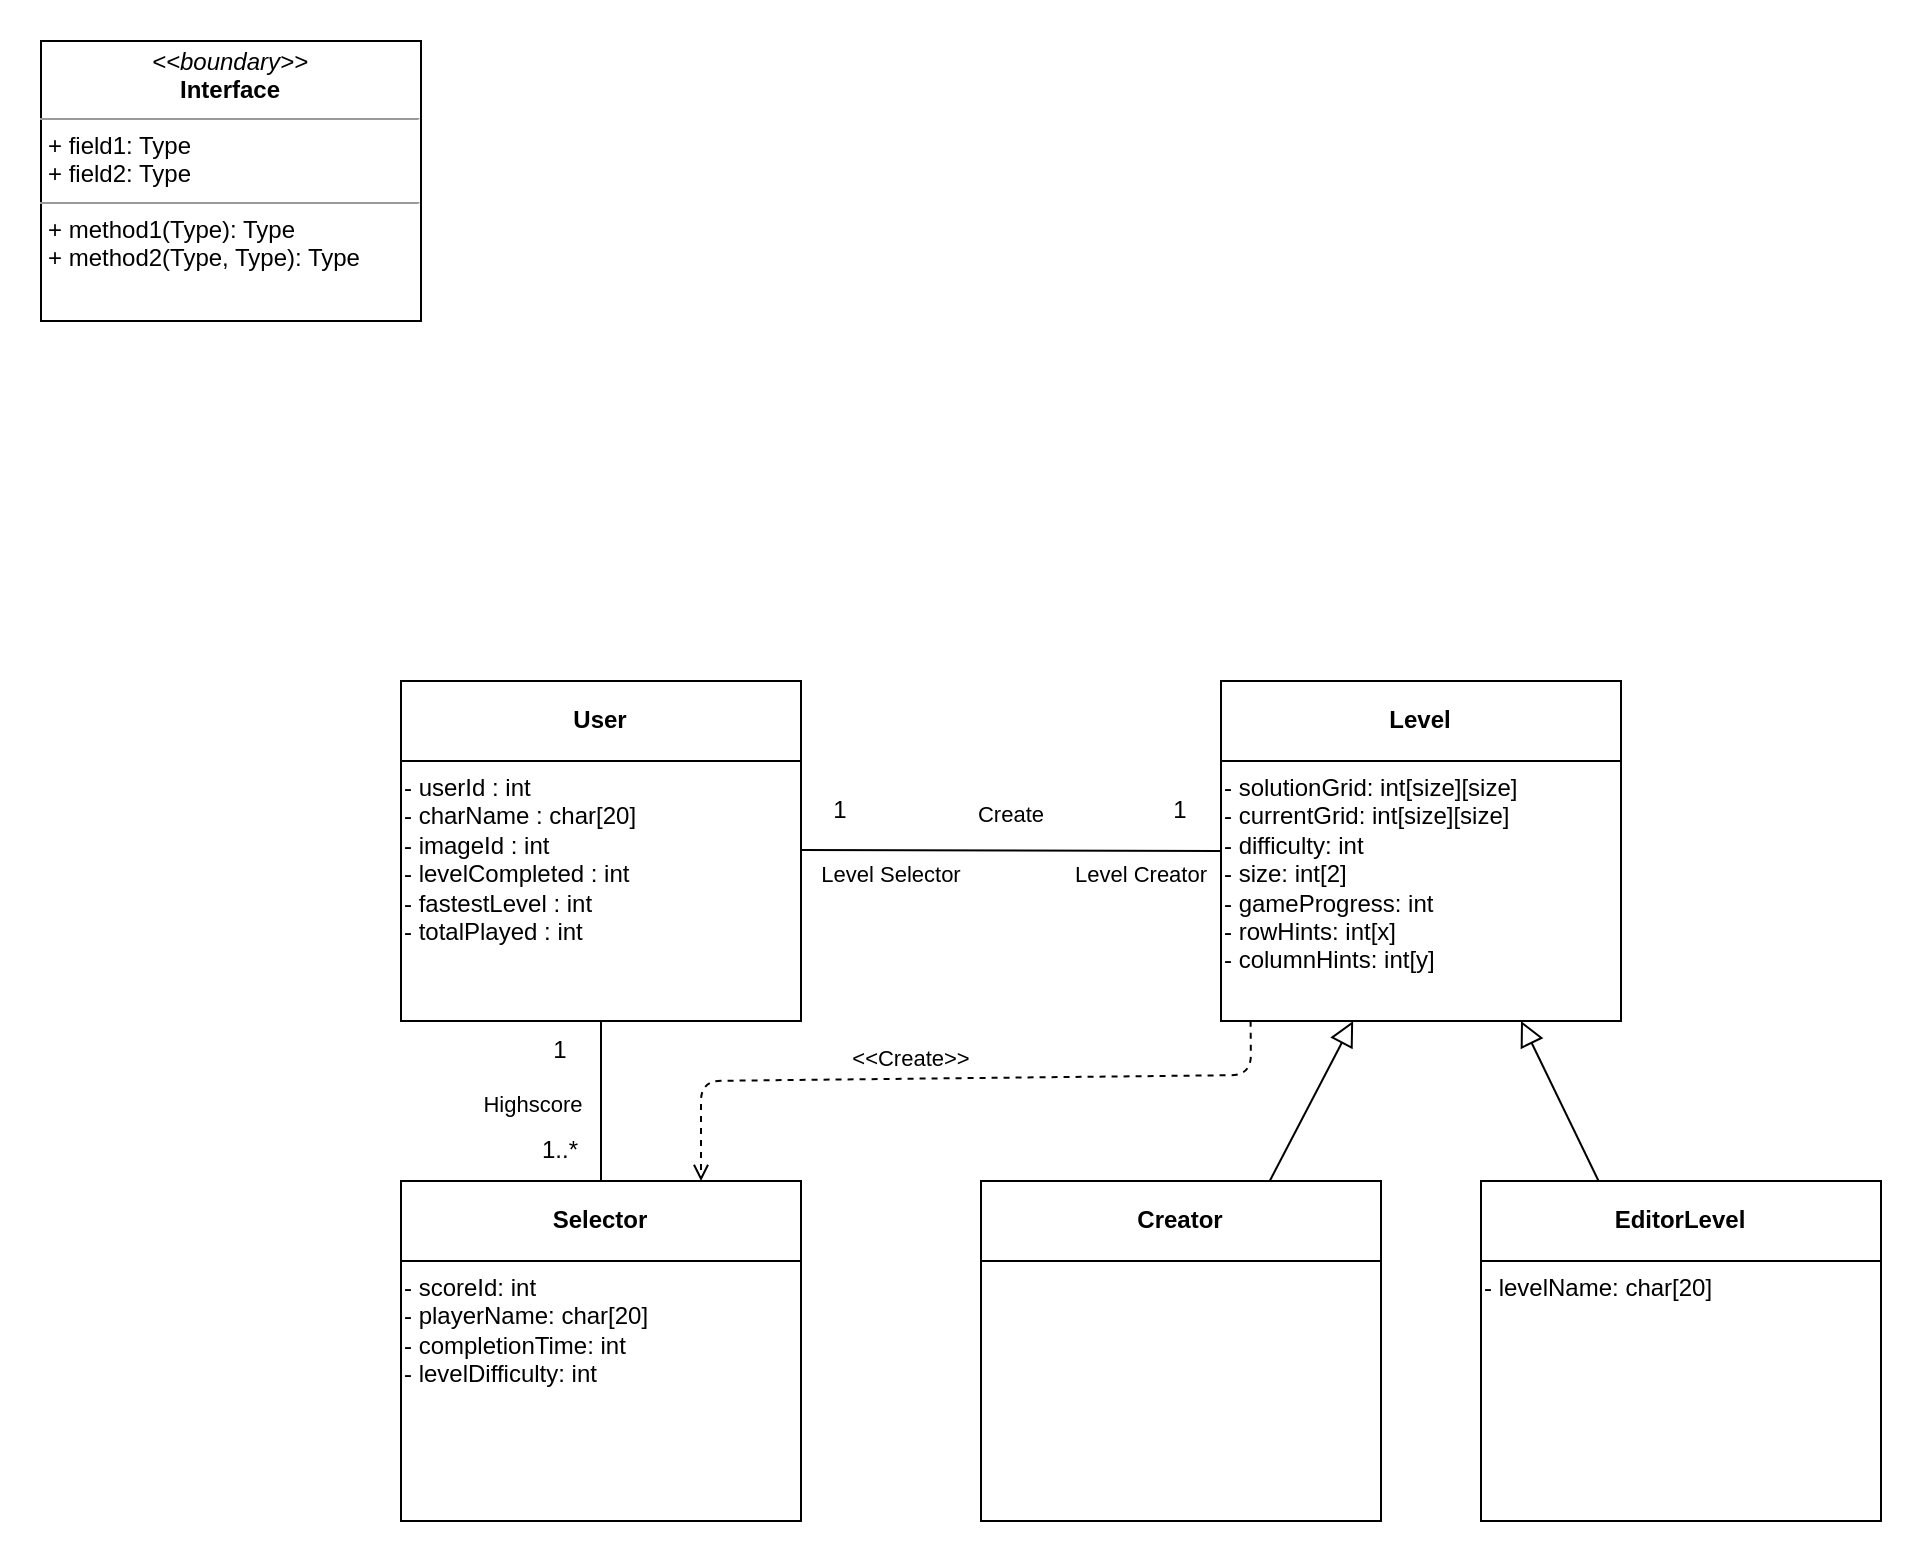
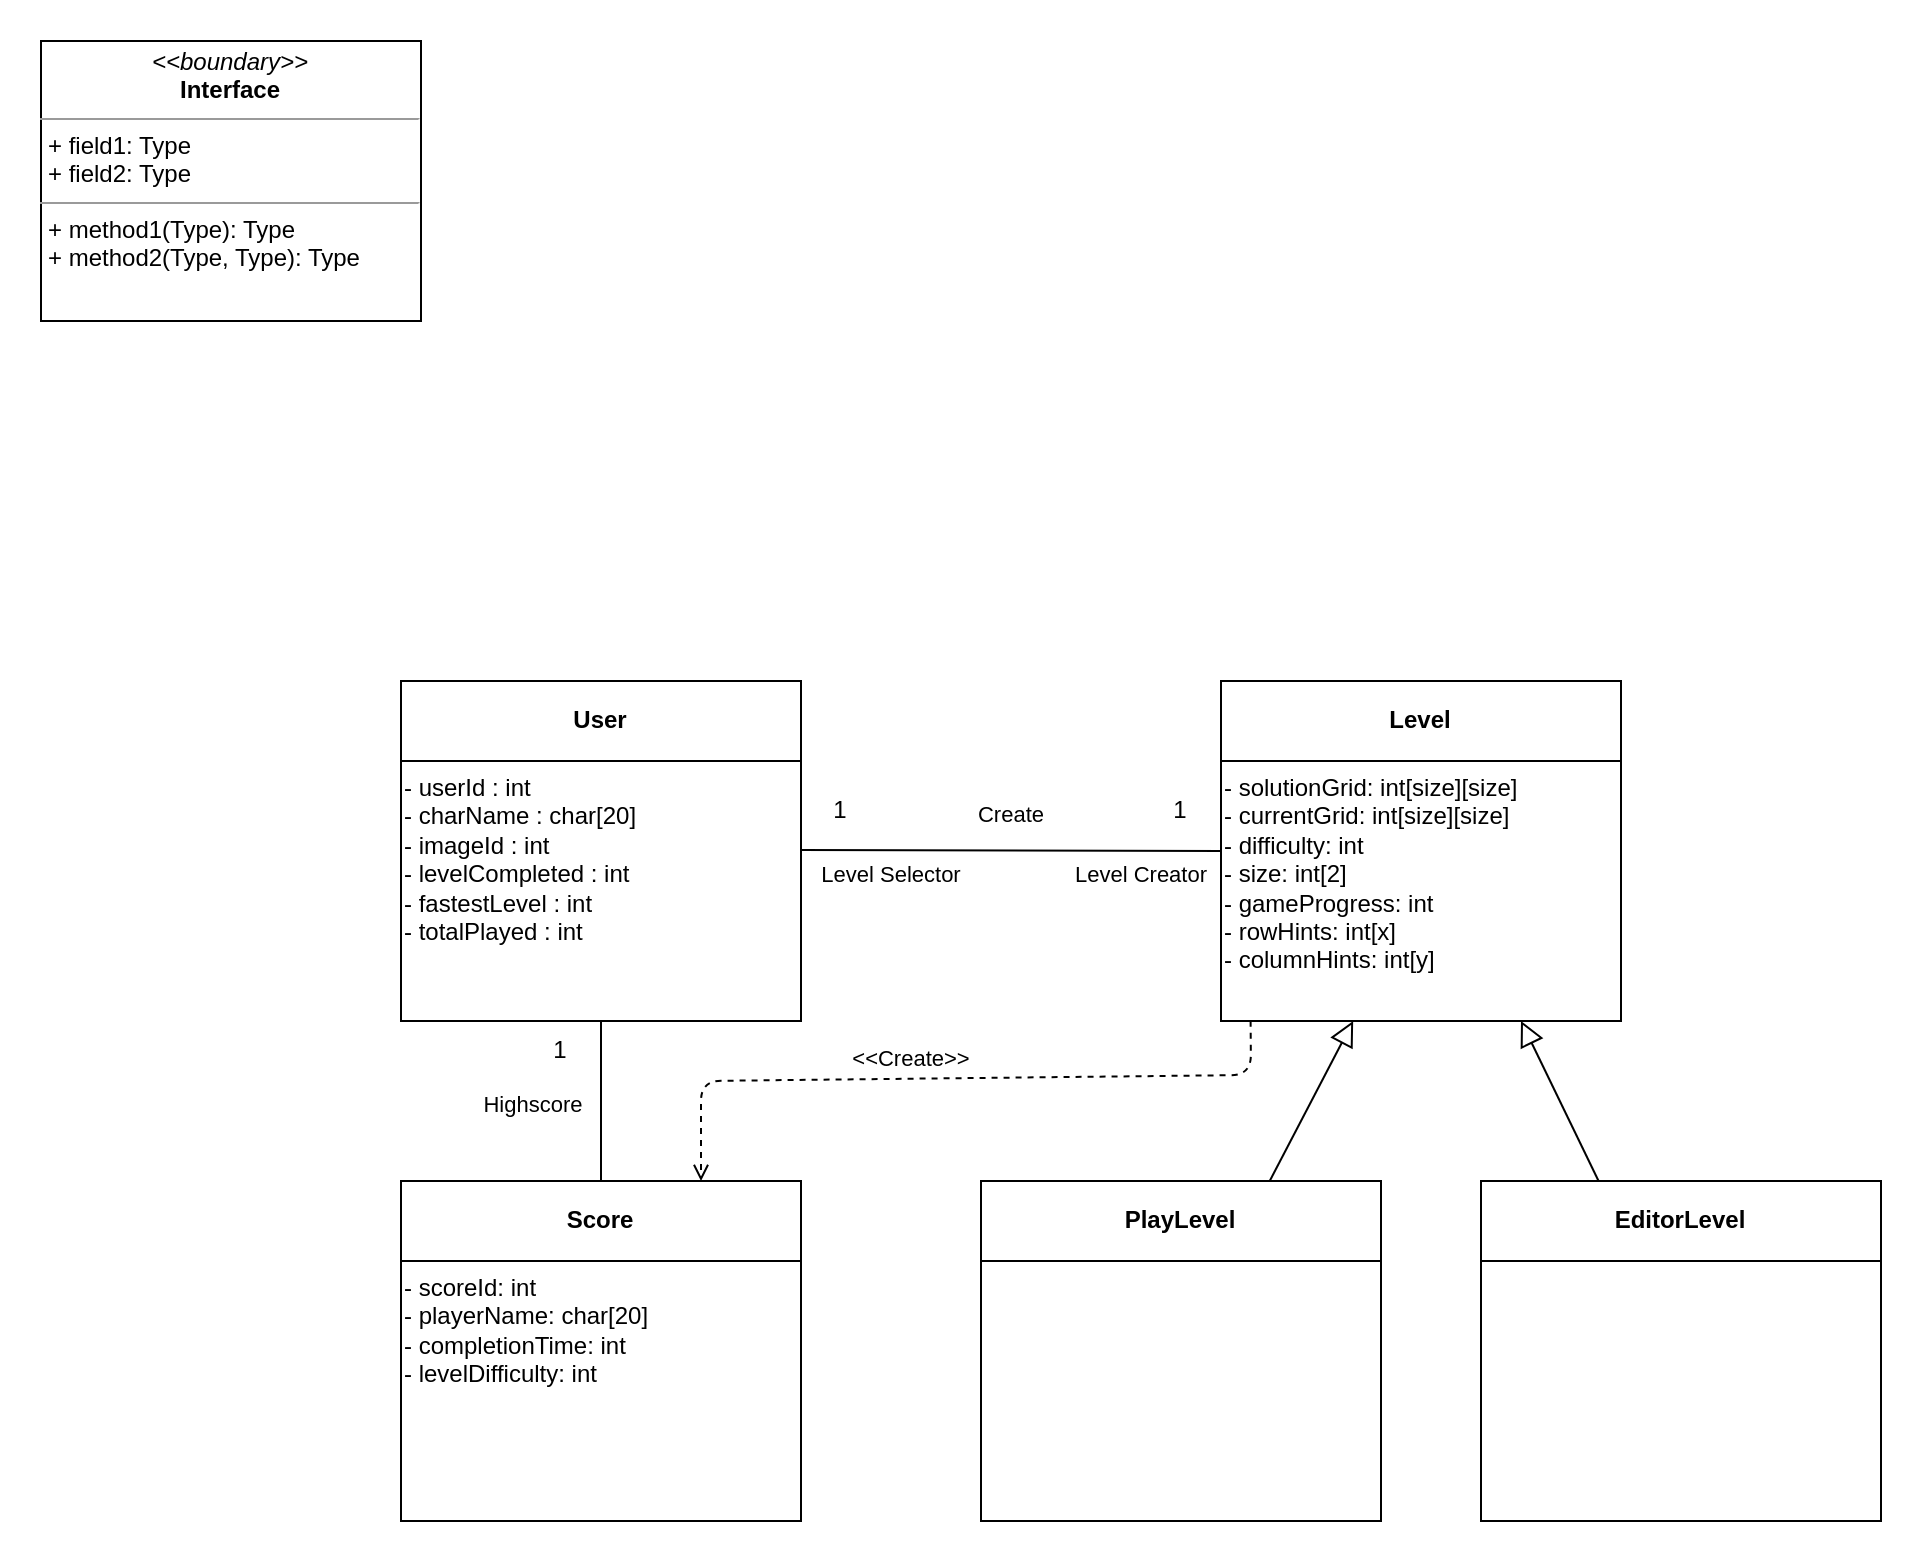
node "1..*": removed
node "Selector": label "Selector" -> "Score"
node "Creator": label "Creator" -> "PlayLevel"
node "- levelName: char[20]": removed
